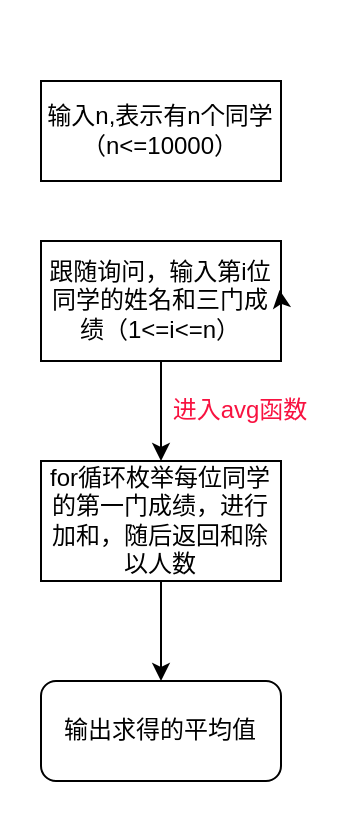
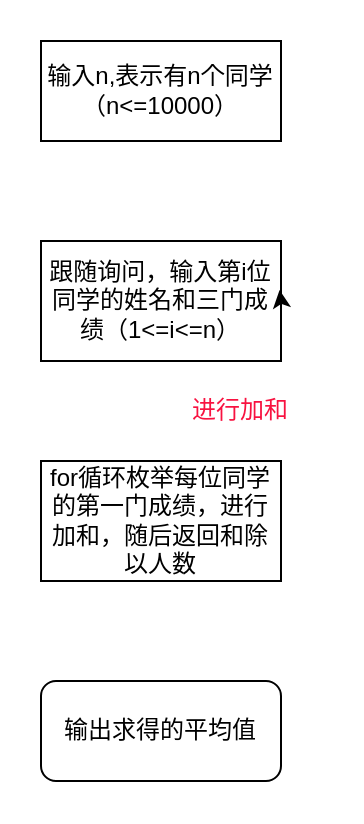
node "输入n,表示有n个同学 （n<=10000）": moved (161, 131) -> (161, 91)
edge "跟随询问，输入第i位同学的姓名和三门成绩（1<=i<=n）" -> "for循环枚举每位同学的第一门成绩，进行加和，随后返回和除以人数": removed
node "进入avg函数": label "进入avg函数" -> "进行加和"
edge "for循环枚举每位同学的第一门成绩，进行加和，随后返回和除以人数" -> "输出求得的平均值": removed
